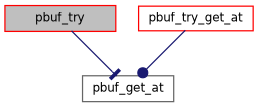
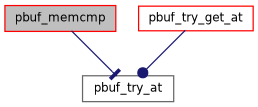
node "pbuf_try": label "pbuf_try" -> "pbuf_memcmp"
node "pbuf_get_at": label "pbuf_get_at" -> "pbuf_try_at"
